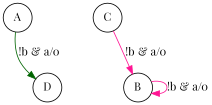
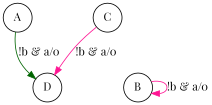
edge "C" -> "B": now "C" -> "D"
